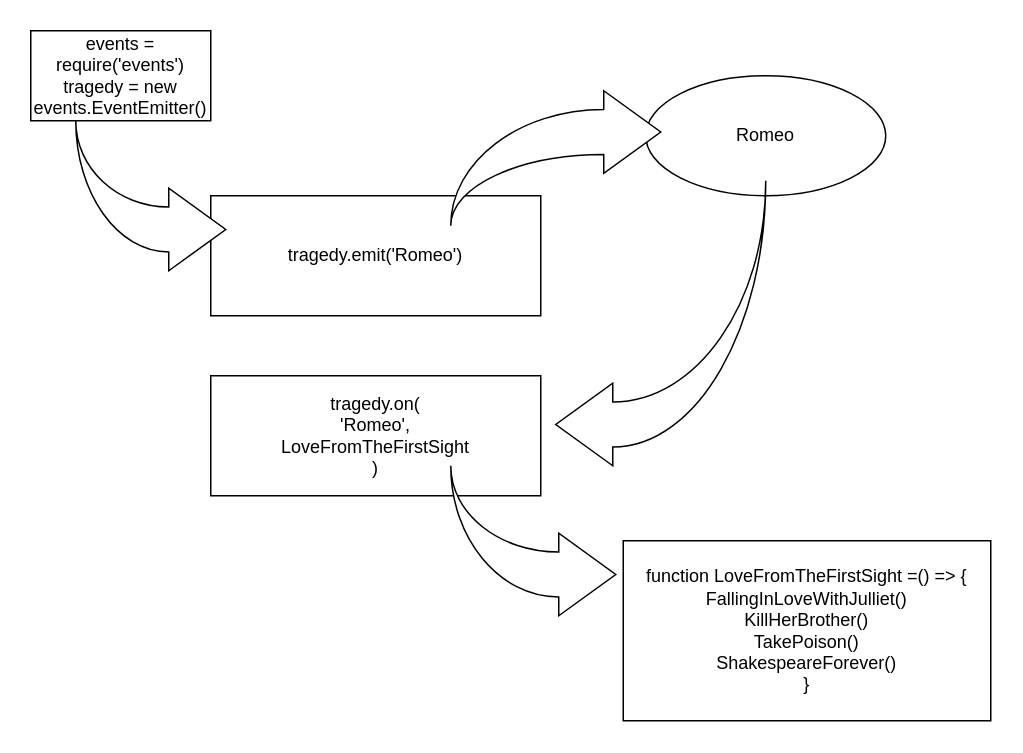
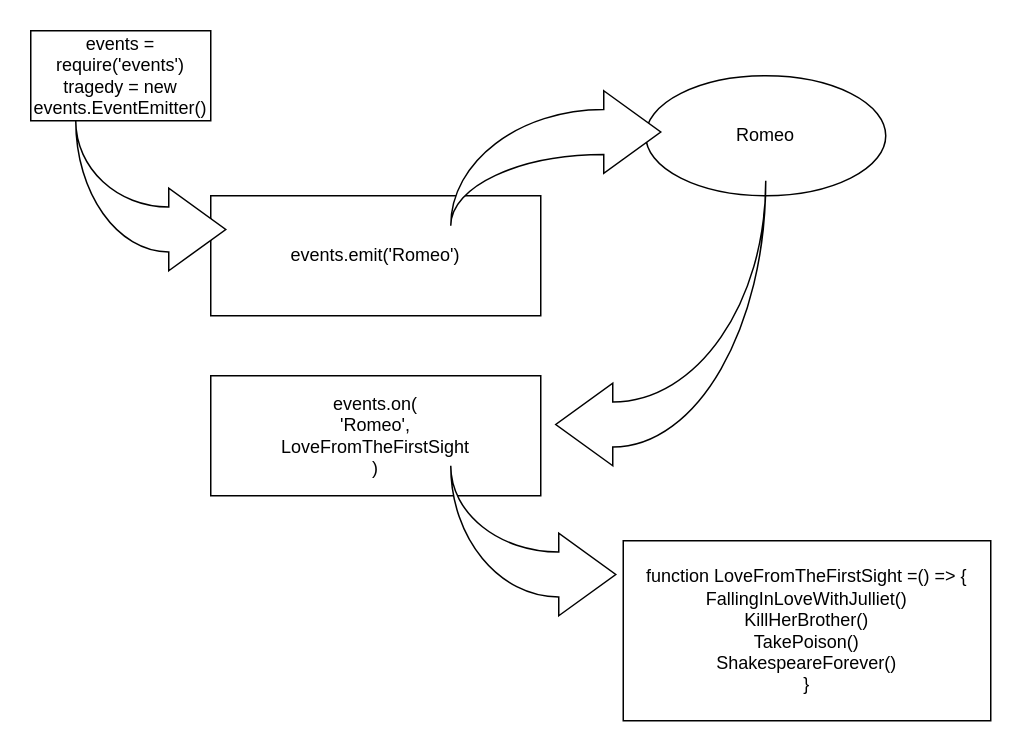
node "tragedy.emit('Romeo')": label "tragedy.emit('Romeo')" -> "events.emit('Romeo')"
node "tragedy.on( 'Romeo', LoveFromTheFirstSight )": label "tragedy.on( 'Romeo', LoveFromTheFirstSight )" -> "events.on( 'Romeo', LoveFromTheFirstSight )"
